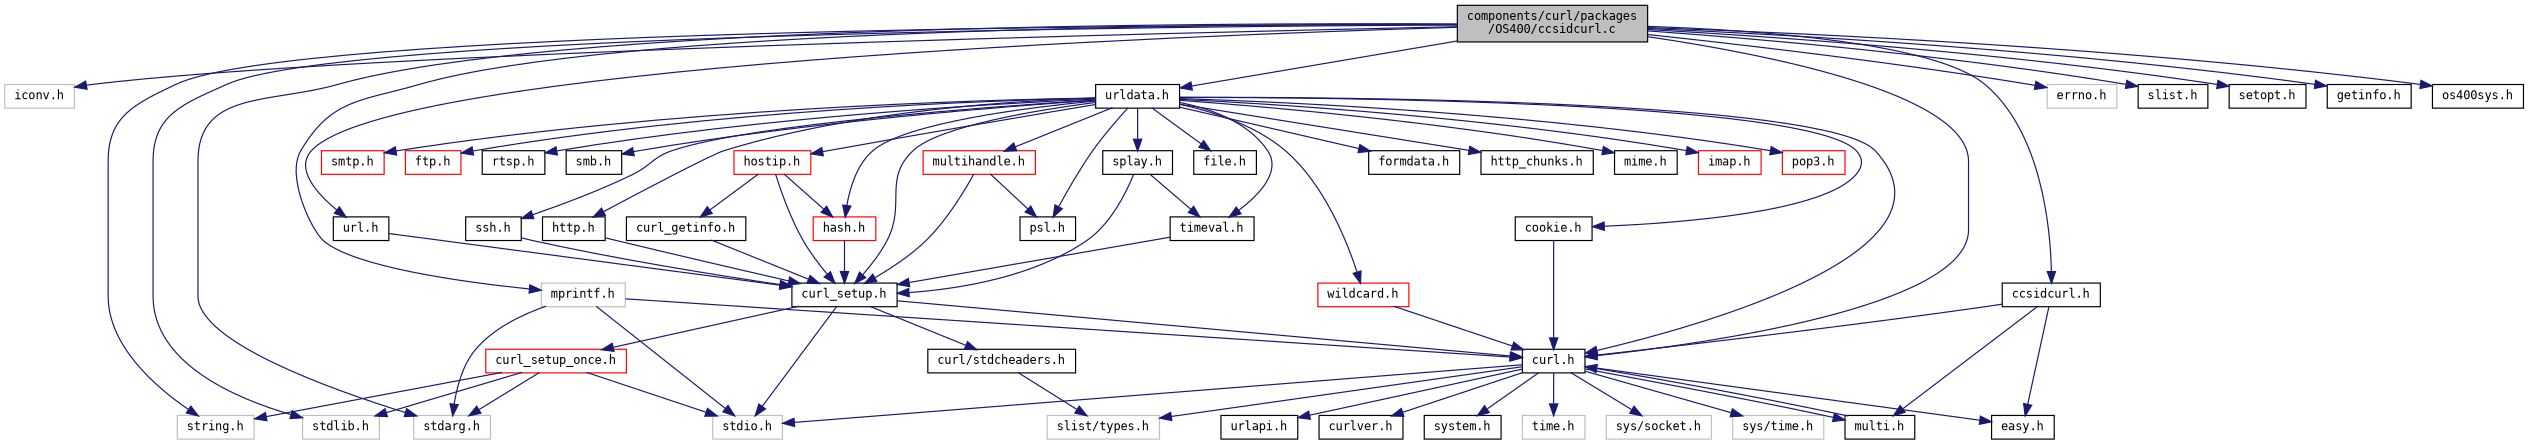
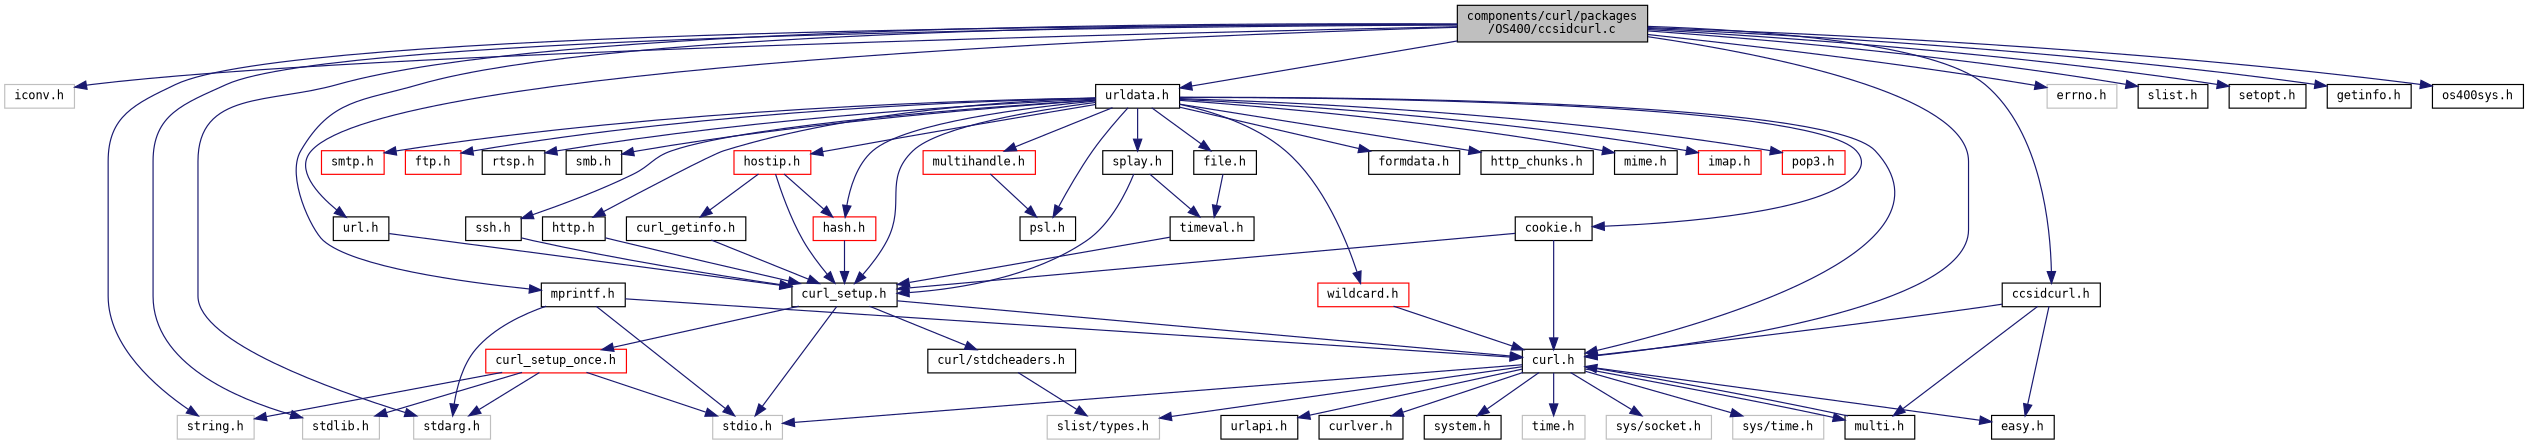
edge "urldata.h" -> "timeval.h": now "file.h" -> "timeval.h"
edge "multihandle.h" -> "curl_setup.h": now "cookie.h" -> "curl_setup.h"
node "mprintf.h": color grey75 -> black
